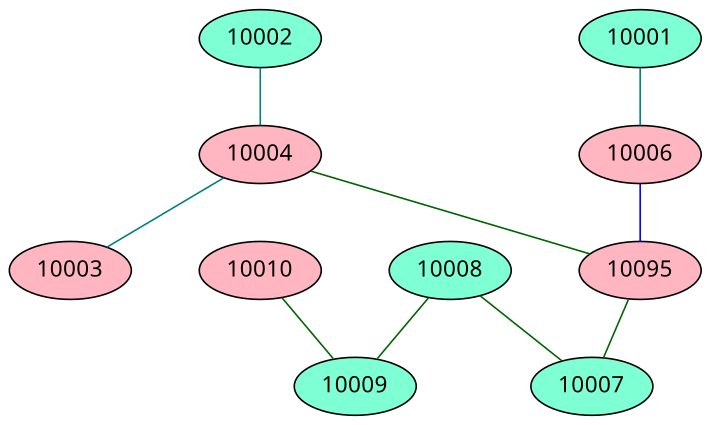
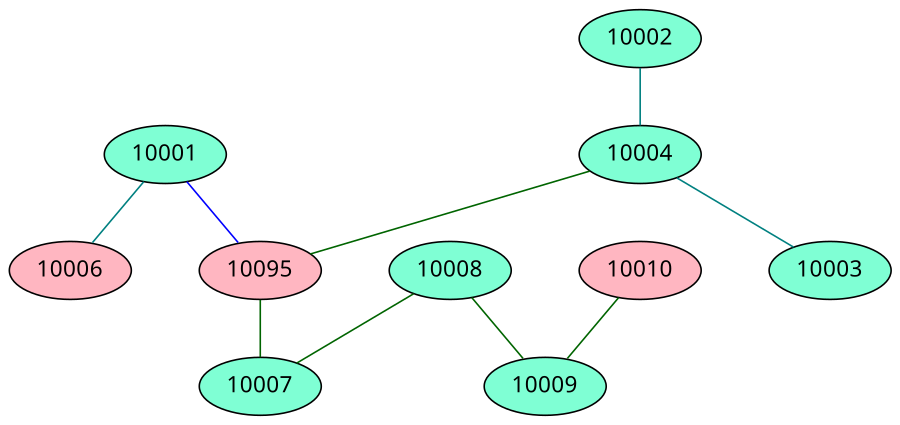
node "10004": fillcolor lightpink -> aquamarine
edge "10006" -- "10095": now "10001" -- "10095"
node "10003": fillcolor lightpink -> aquamarine
